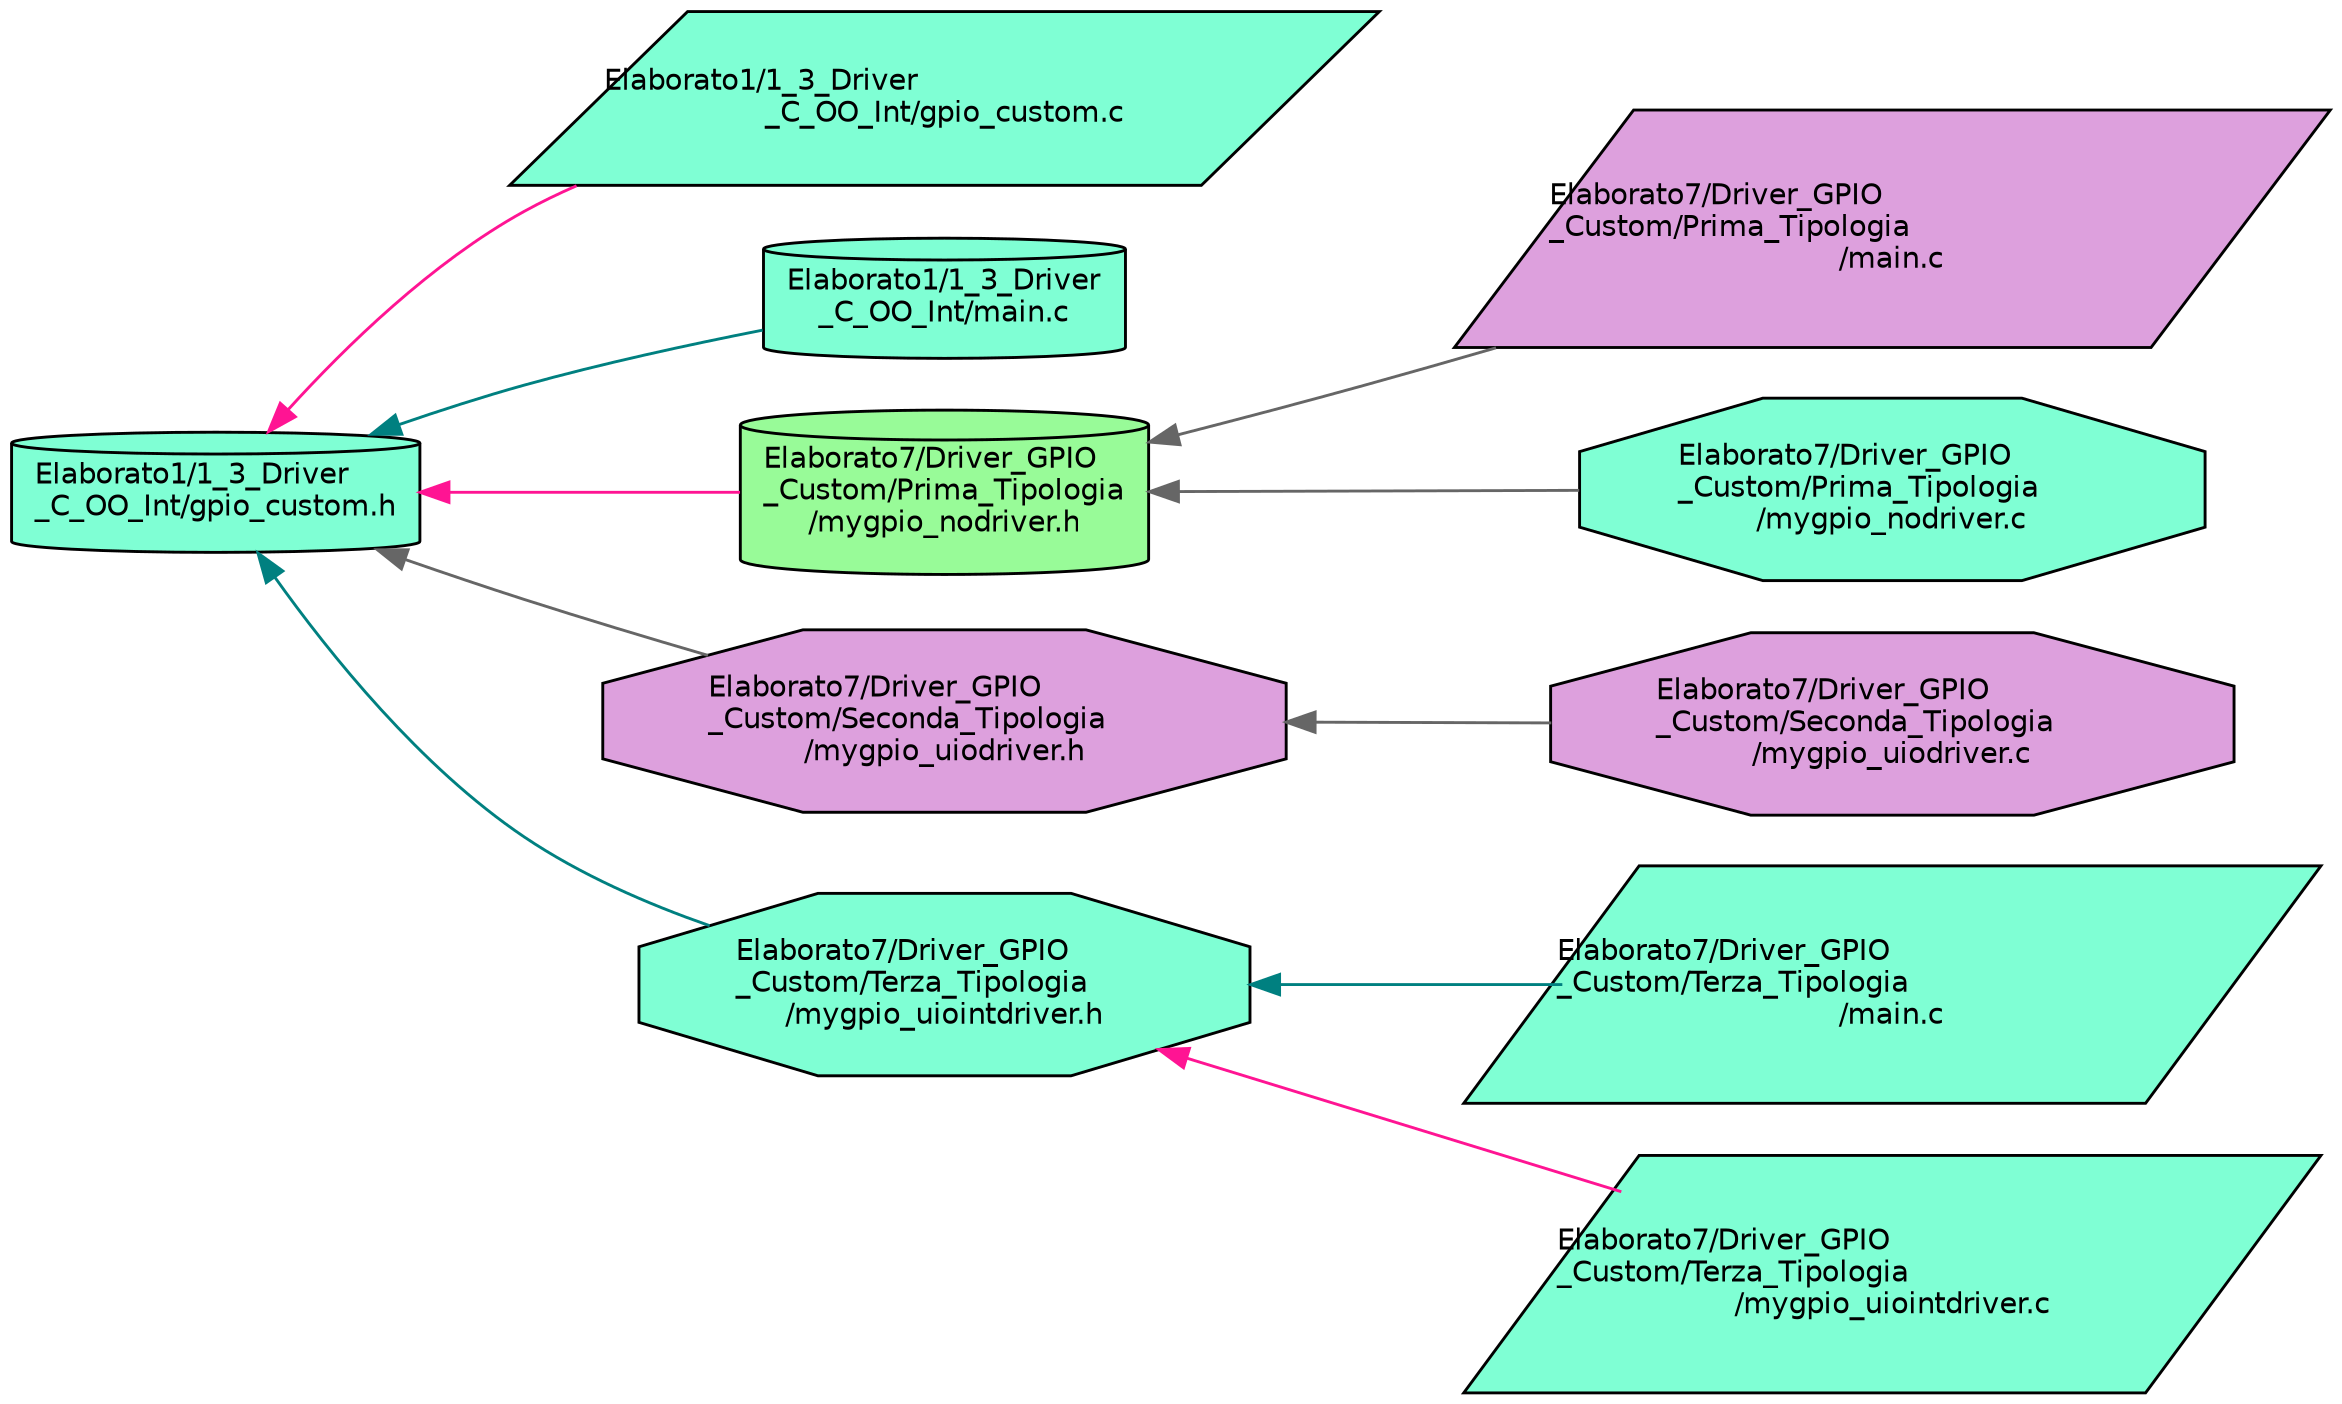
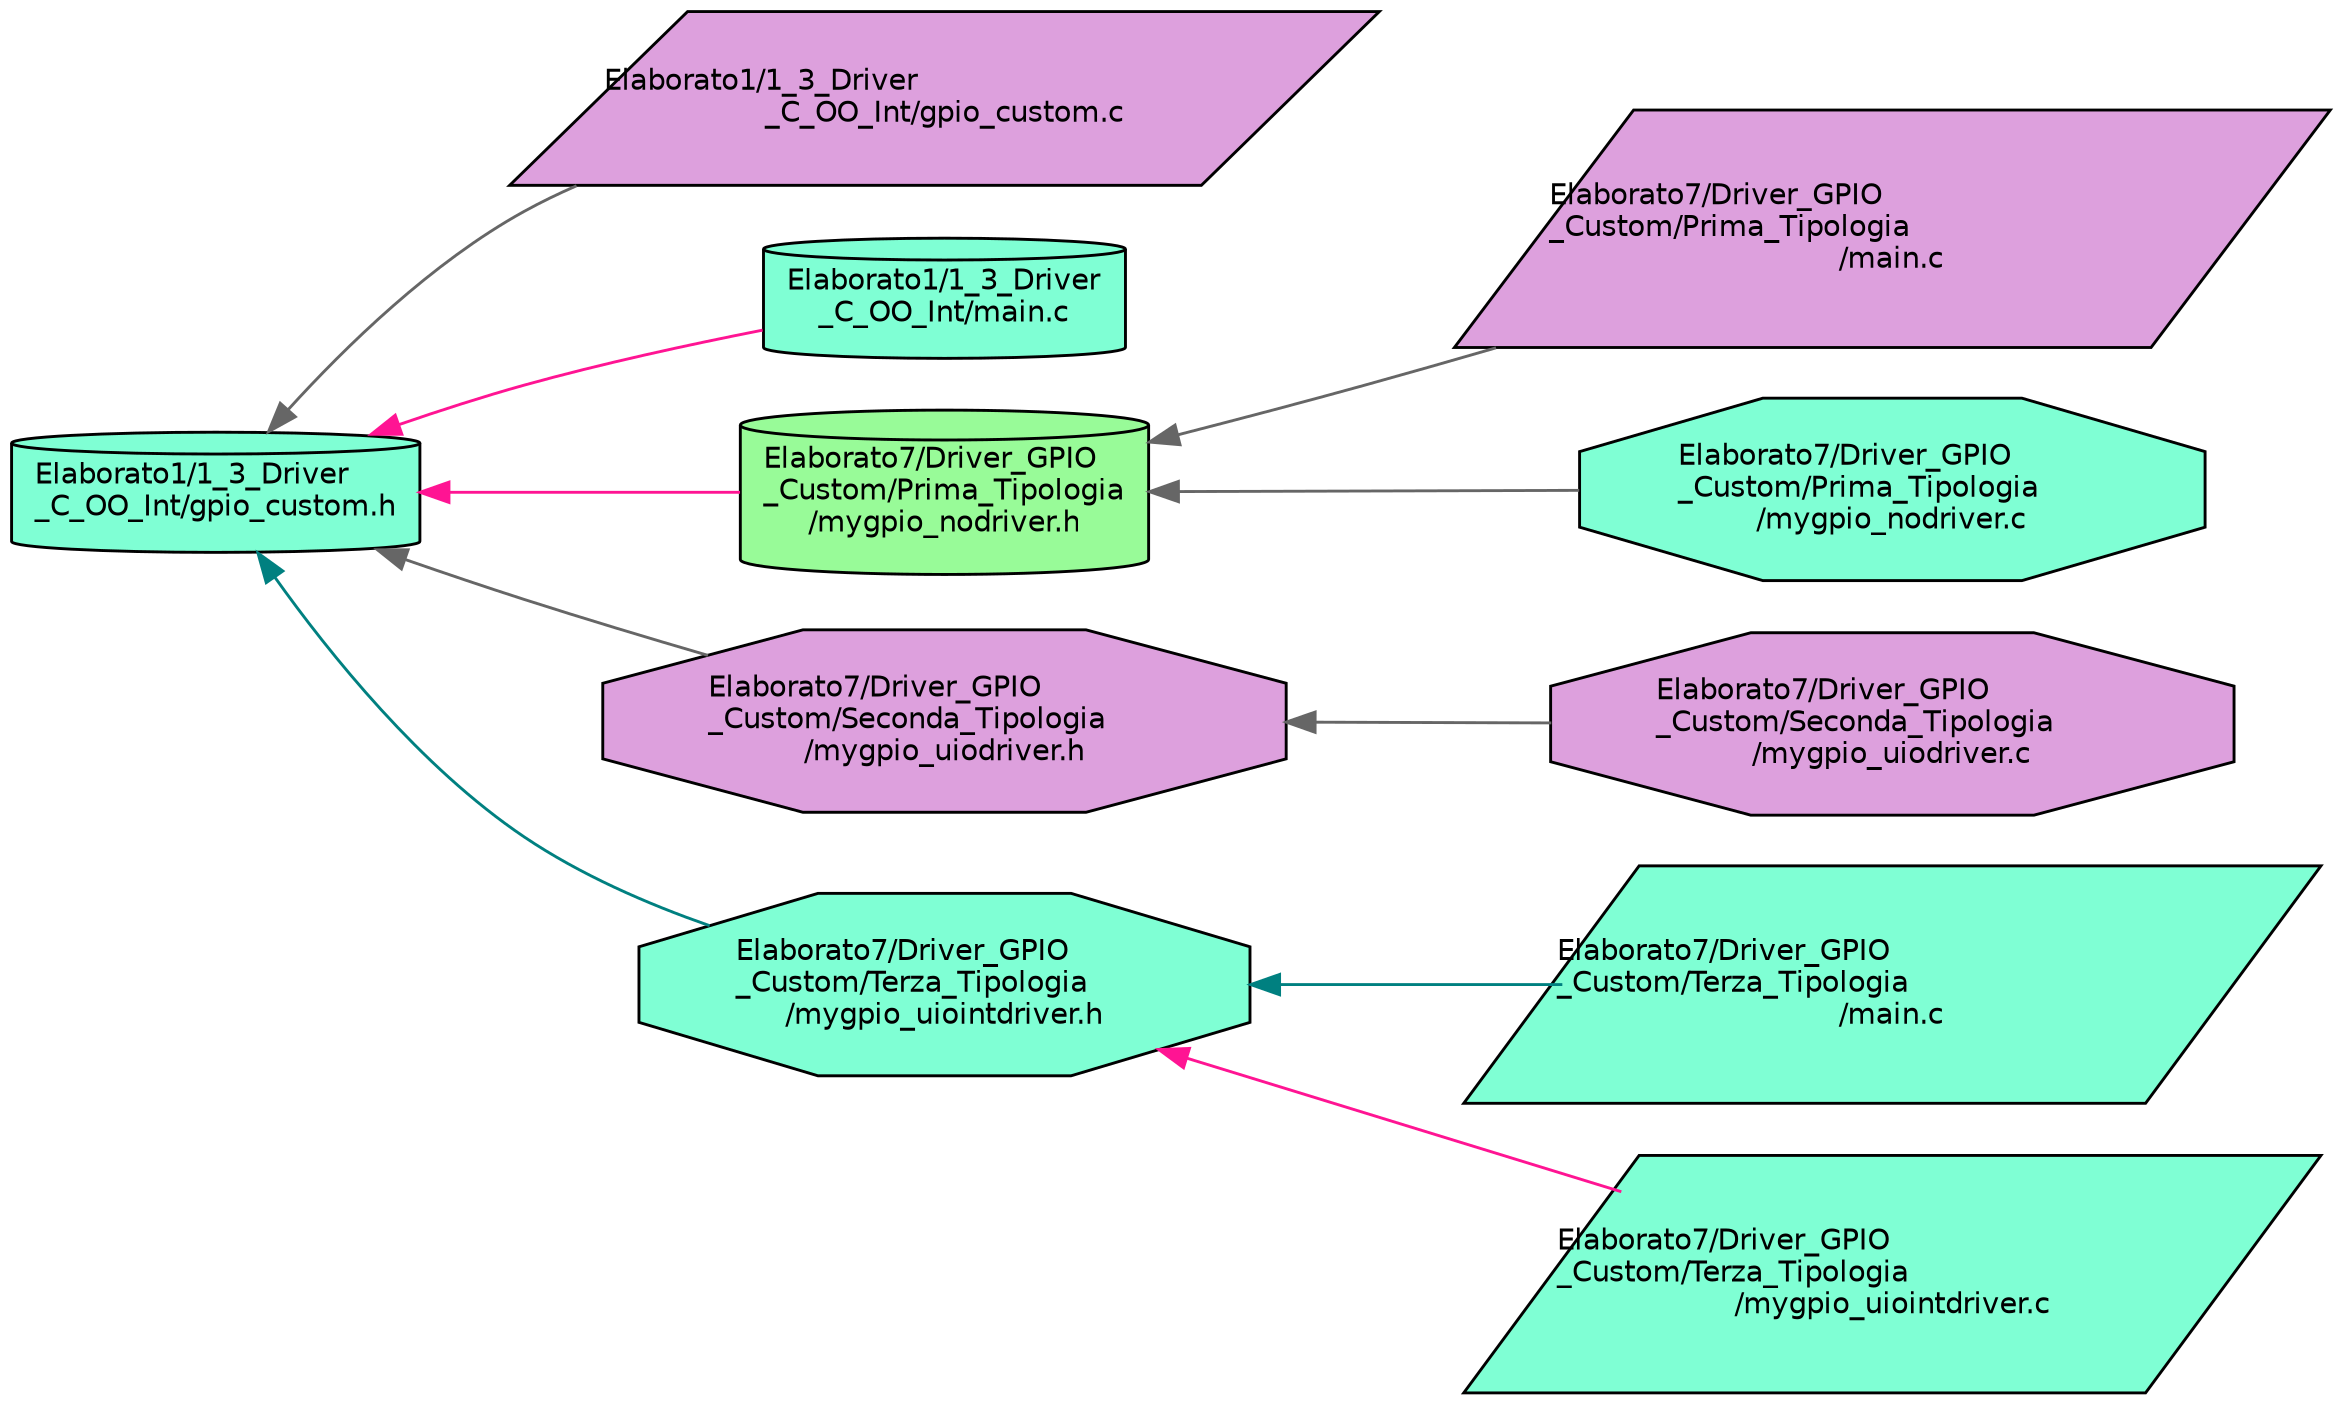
node "Elaborato1/1_3_Driver _C_OO_Int/gpio_custom.c": fillcolor aquamarine -> plum
edge "Elaborato1/1_3_Driver _C_OO_Int/gpio_custom.c" -> "Elaborato1/1_3_Driver _C_OO_Int/gpio_custom.h": color deeppink -> gray40
edge "Elaborato1/1_3_Driver _C_OO_Int/main.c" -> "Elaborato1/1_3_Driver _C_OO_Int/gpio_custom.h": color teal -> deeppink
